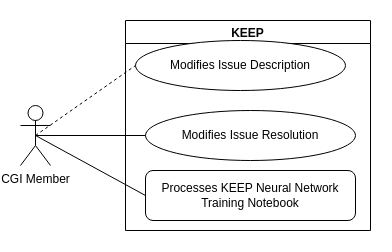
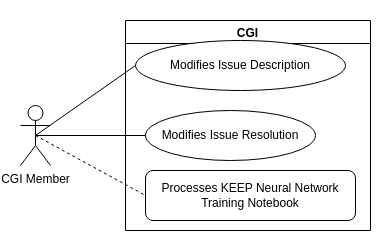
node "KEEP": label "KEEP" -> "CGI"
edge "Modifies Issue Description" -- "CGI Member": style dashed -> solid
node "Modifies Issue Resolution": size 210x50 -> 170x50
edge "CGI Member" -- "Processes KEEP Neural Network Training Notebook": style solid -> dashed
